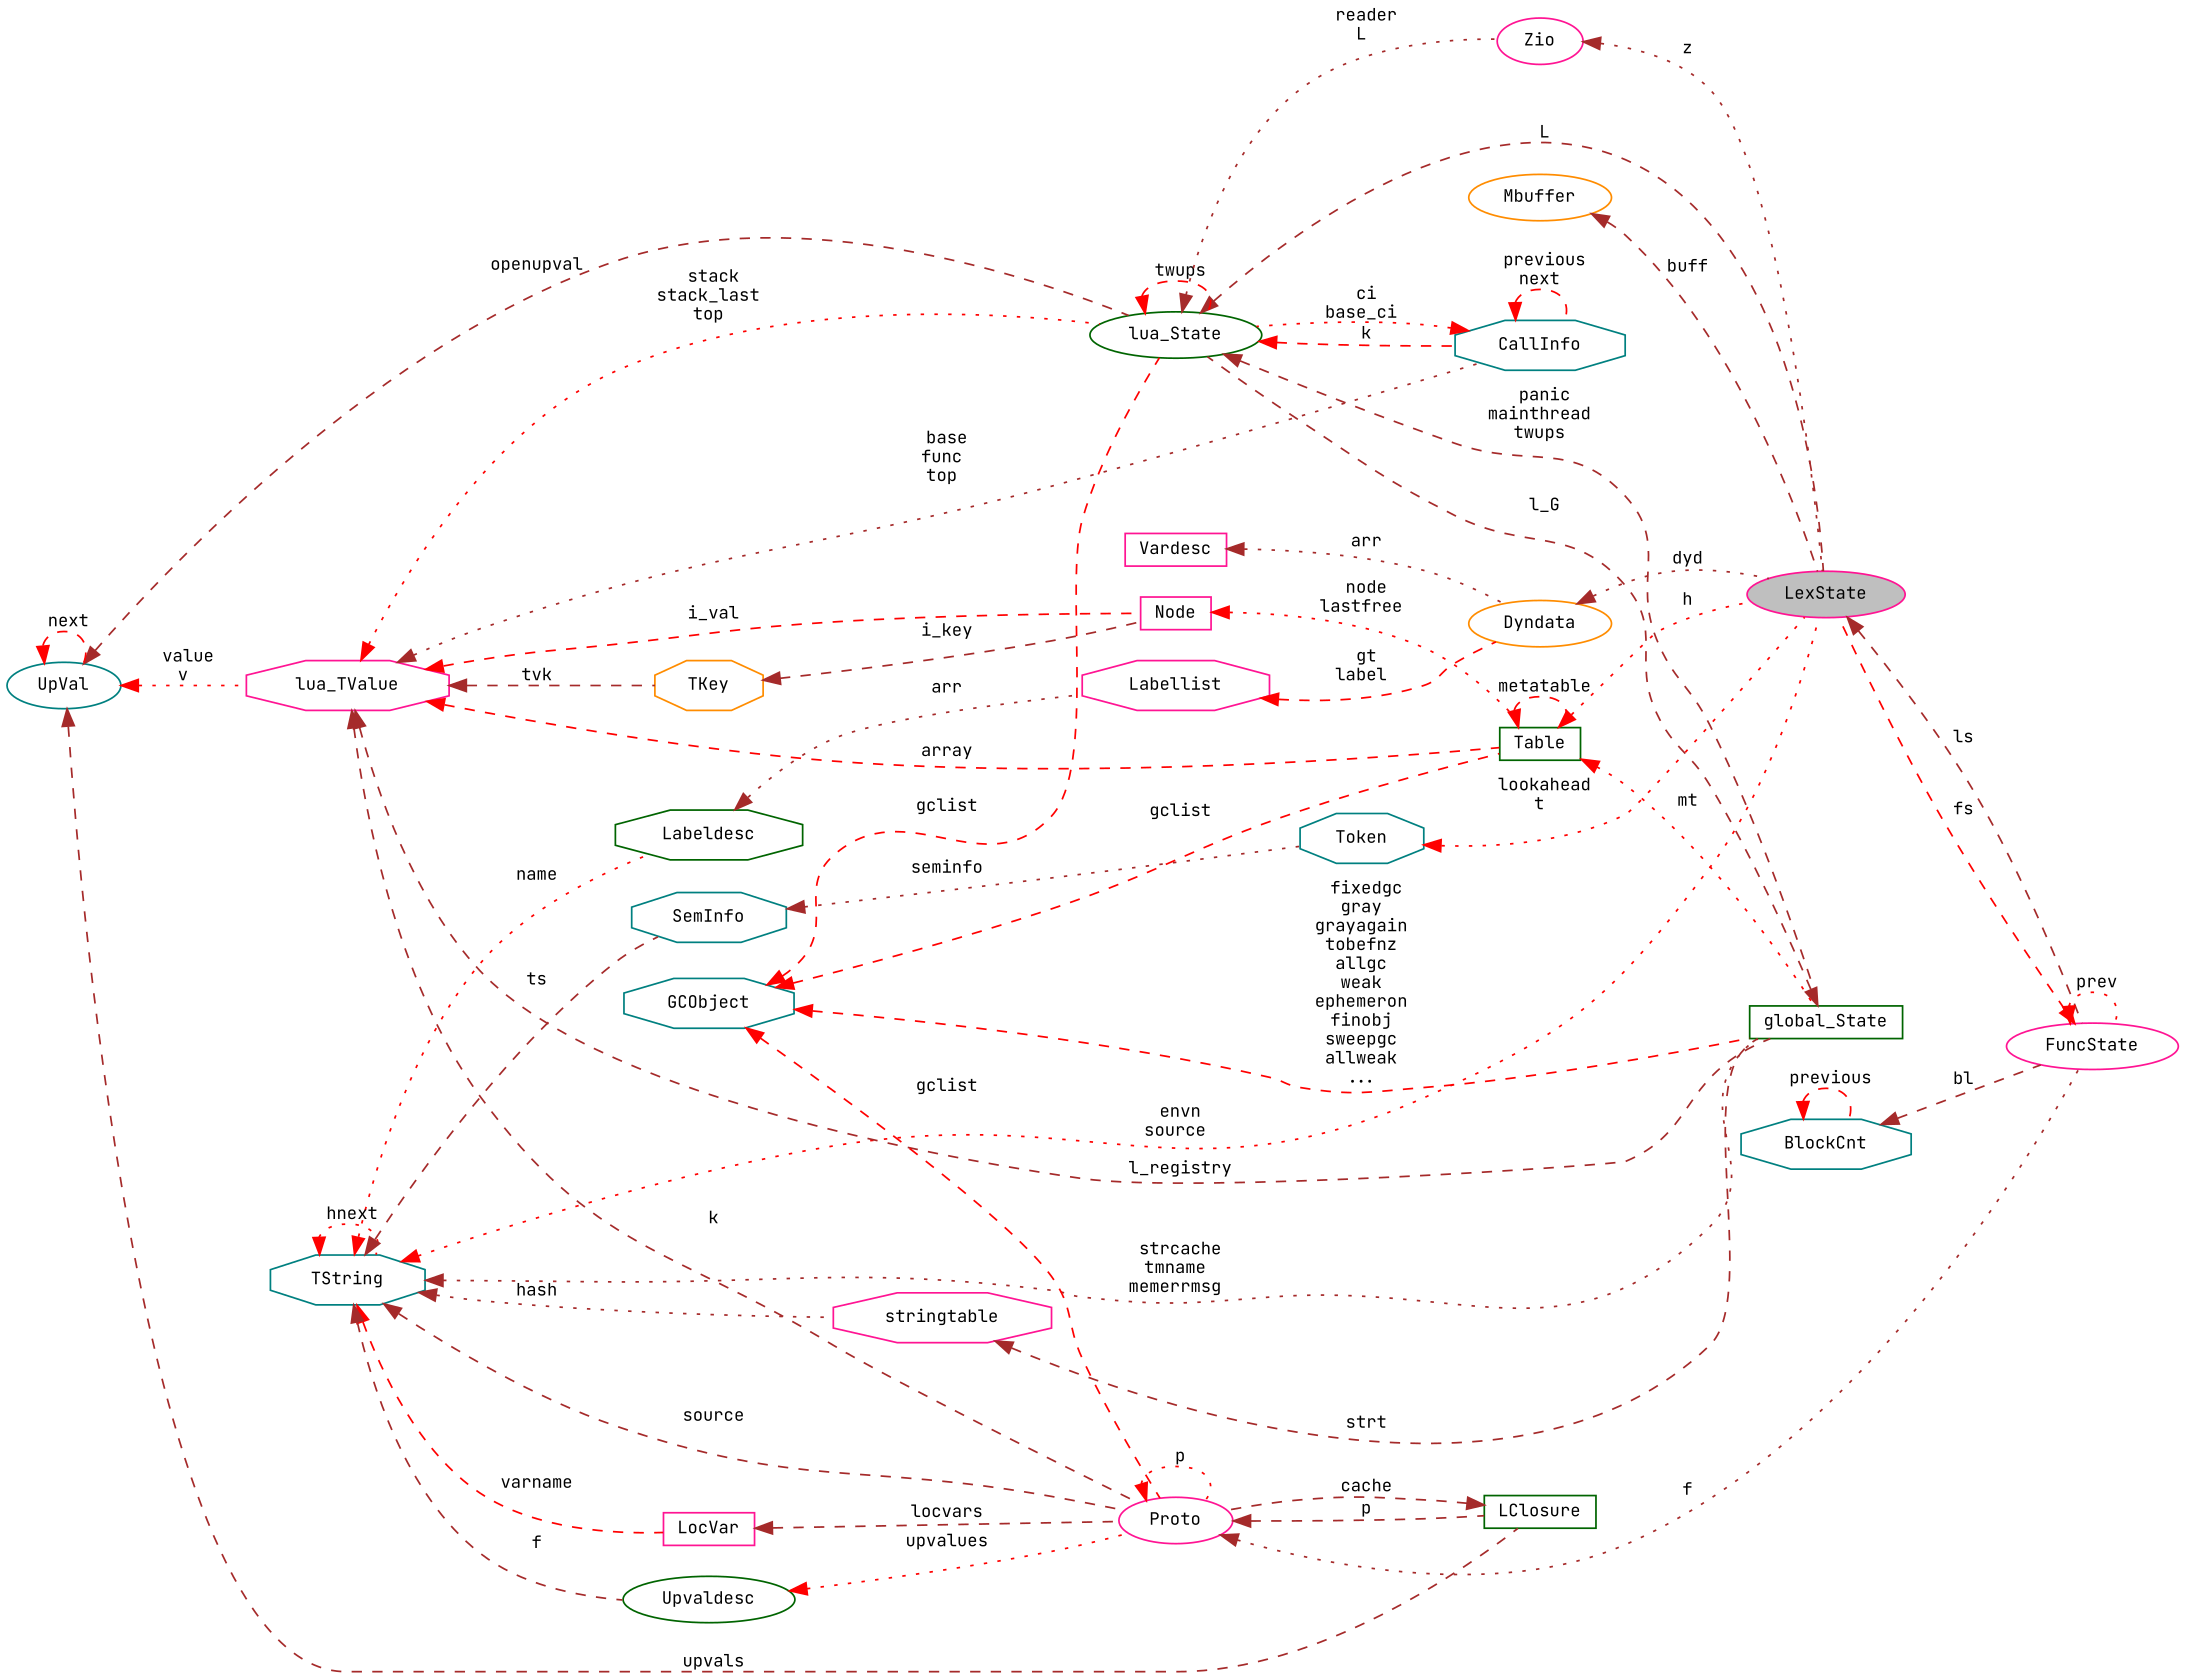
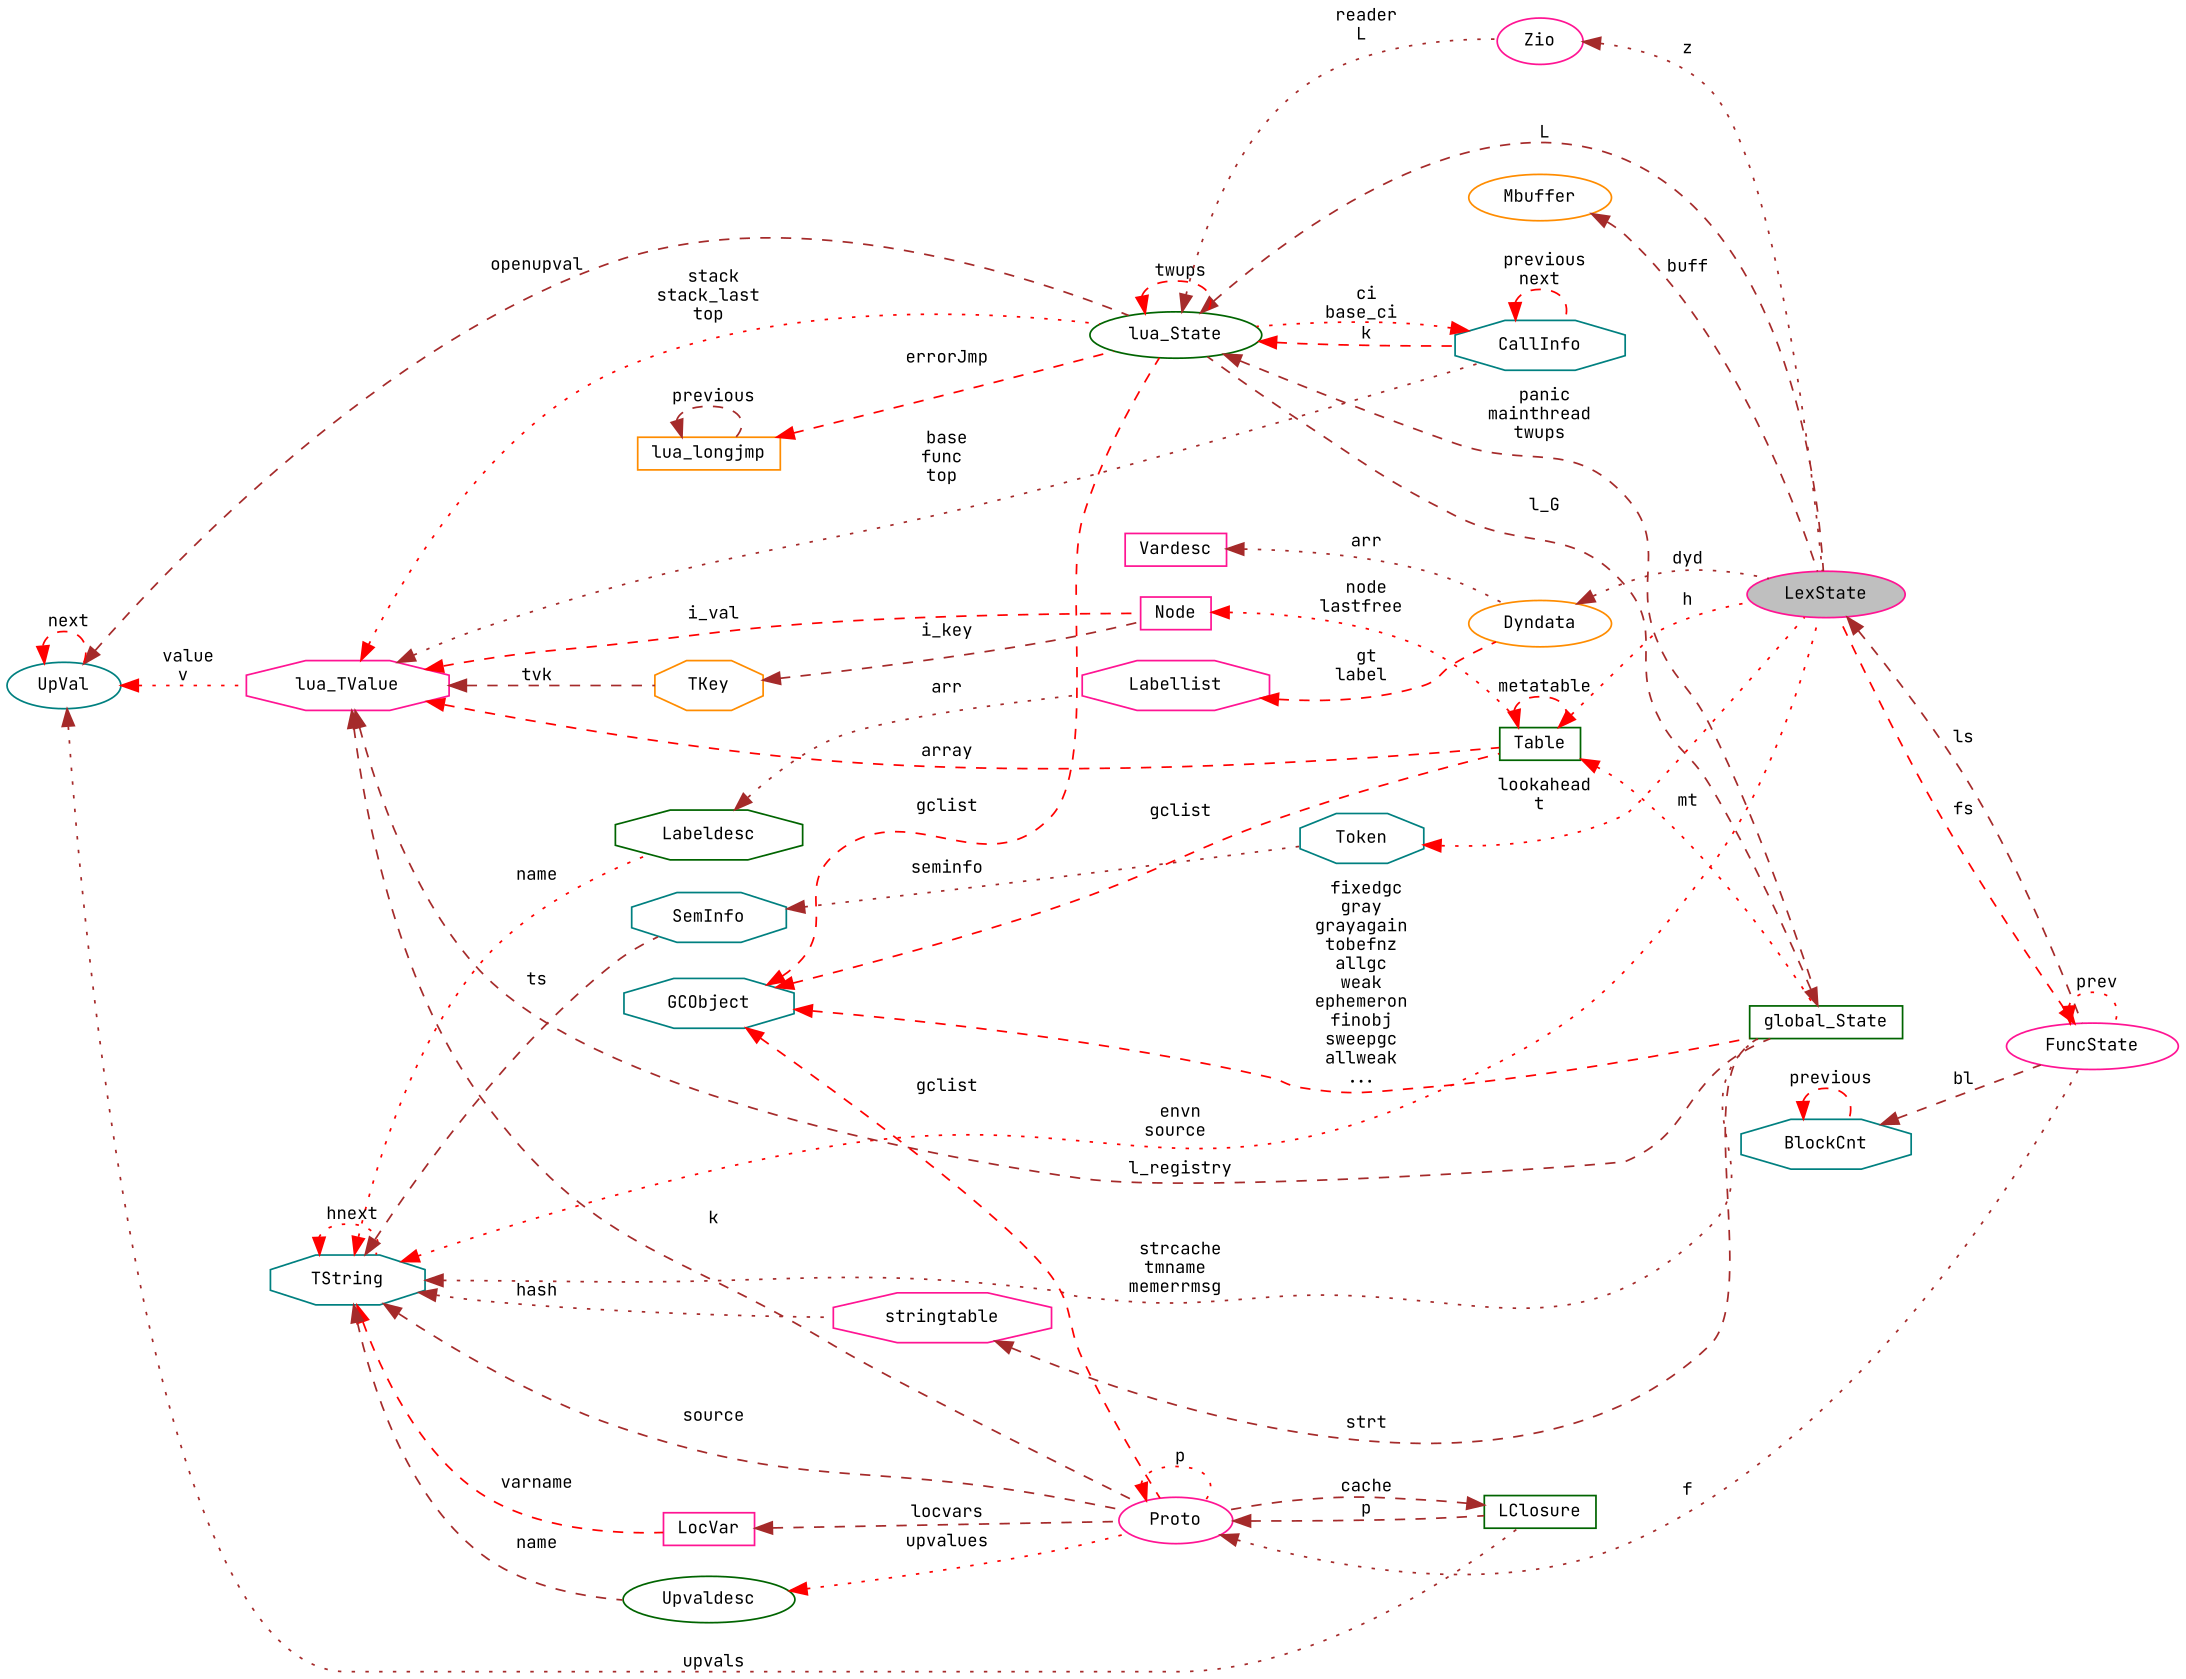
node "lua_longjmp": added
edge "Upvaldesc" -> "TString": label " f" -> " name"
edge "LClosure" -> "UpVal": style dashed -> dotted
